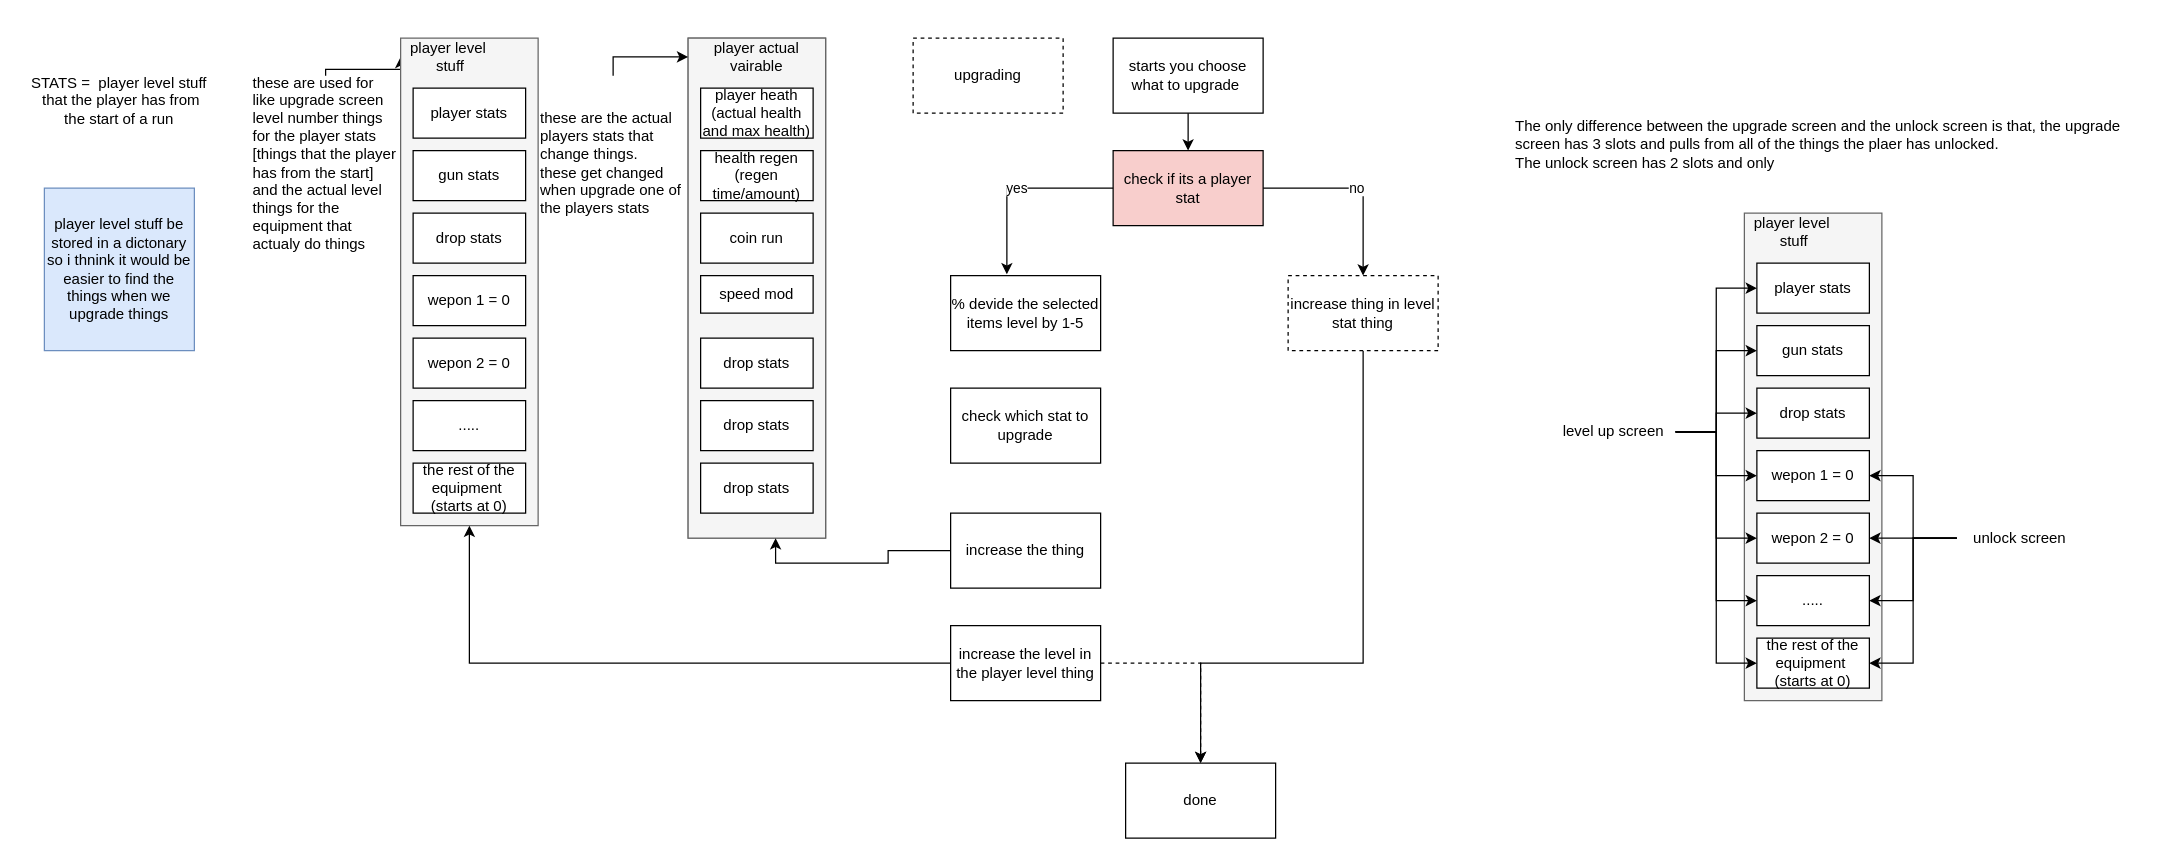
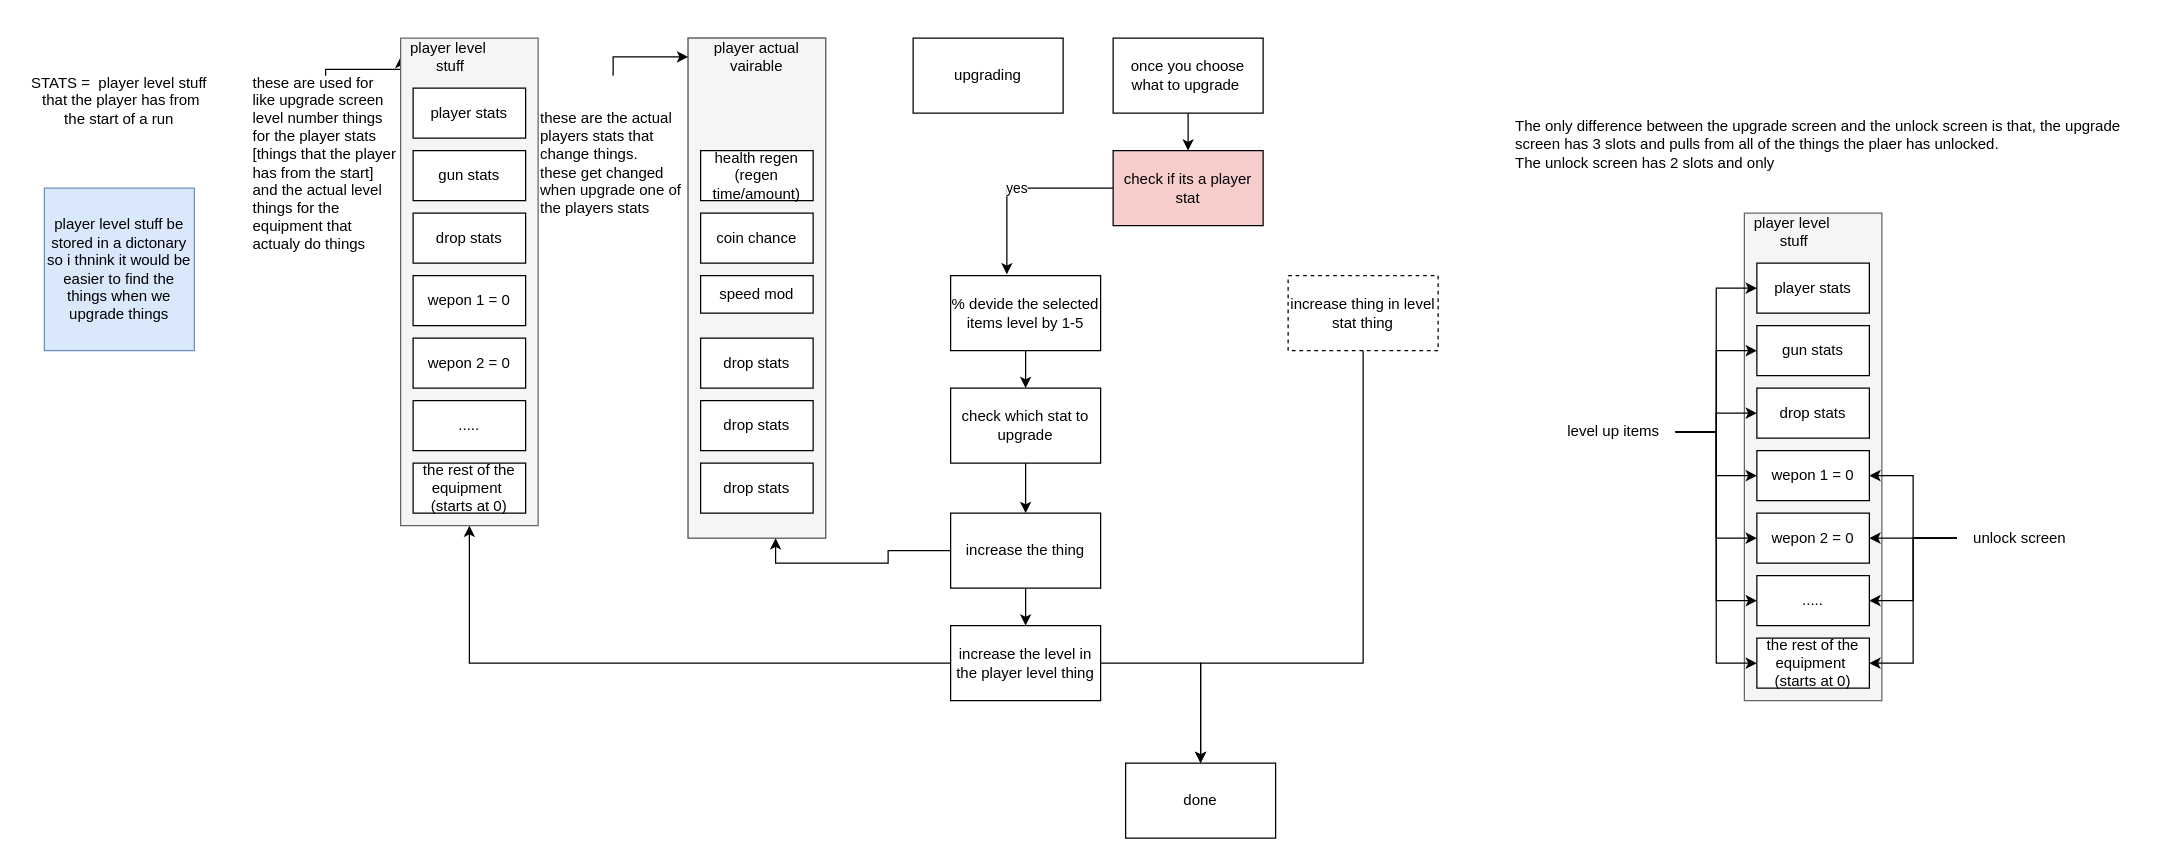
node "upgrading": style dashed -> solid
node "starts you choose what to upgrade": label "starts you choose what to upgrade" -> "once you choose what to upgrade"
node "player heath (actual health and max health)": removed
edge "check if its a player stat" -> "increase thing in level stat thing": removed, label "no"
node "coin run": label "coin run" -> "coin chance"
edge "% devide the selected items level by 1-5" -> "check which stat to upgrade": added
node "level up screen": label "level up screen" -> "level up items"
edge "check which stat to upgrade" -> "increase the thing": added
edge "increase the thing" -> "increase the level in the player level thing": added
edge "increase the level in the player level thing" -> "done": style dashed -> solid
